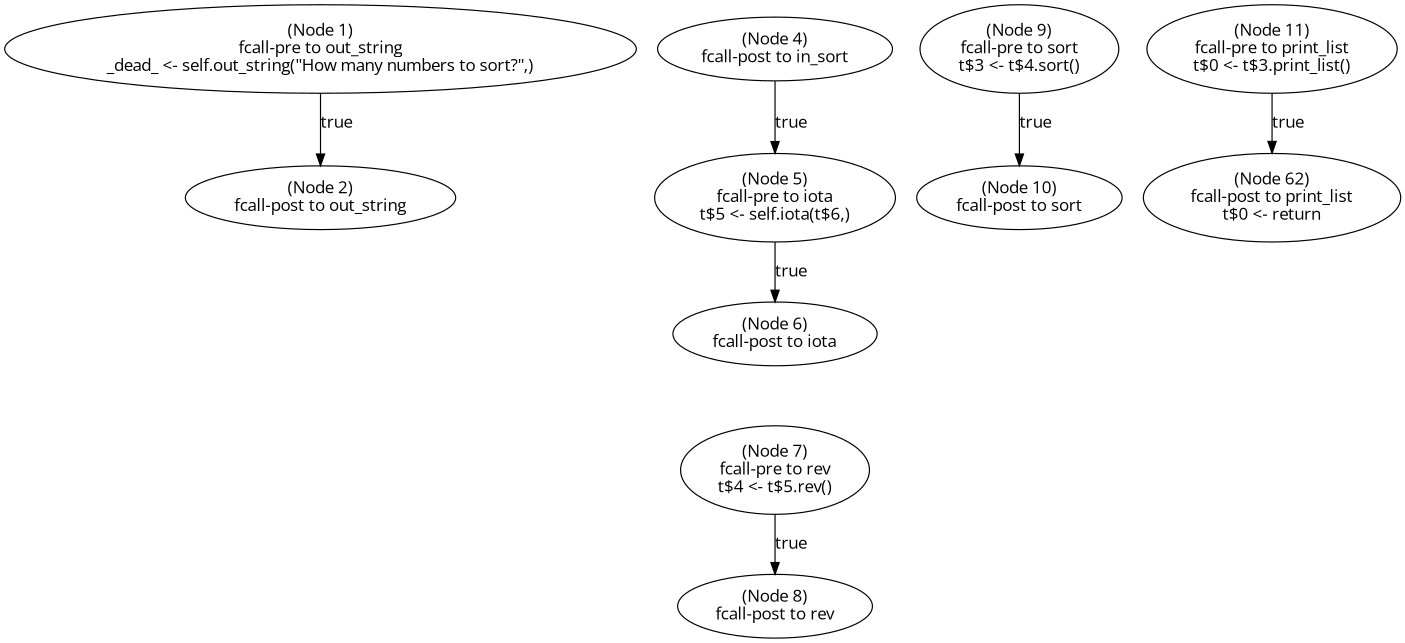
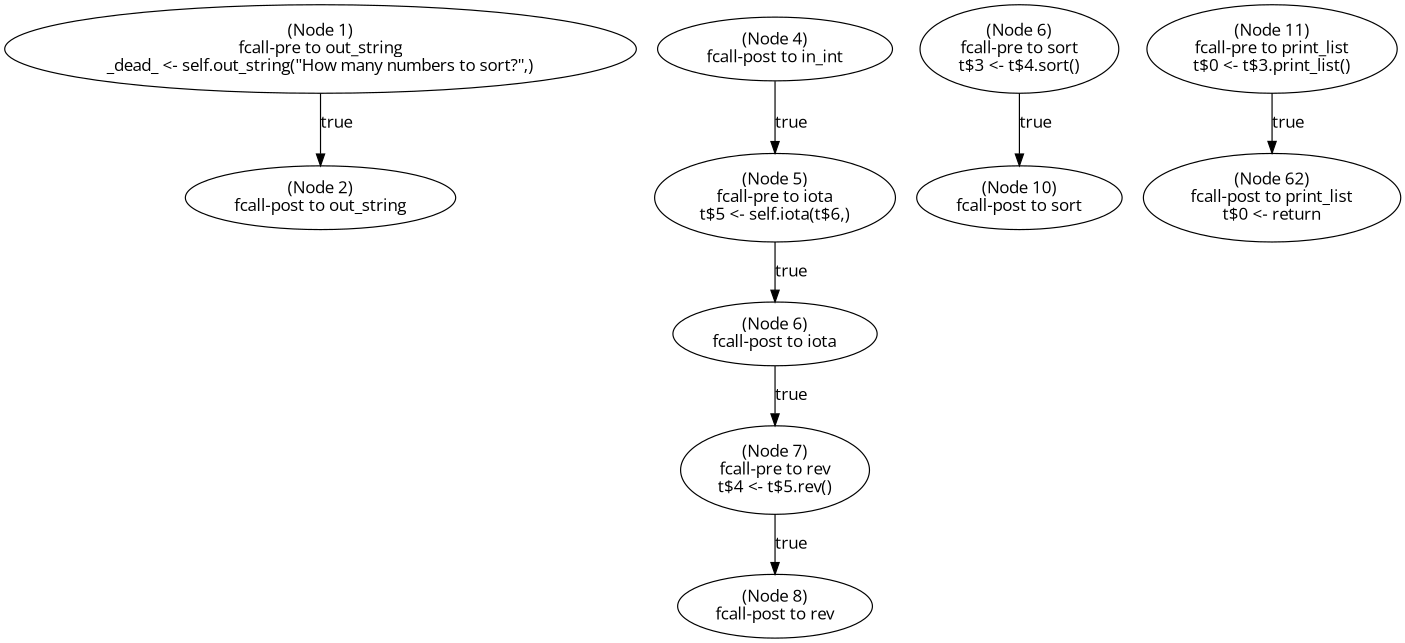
node "(Node 4) fcall-post to in_sort": label "(Node 4) fcall-post to in_sort" -> "(Node 4) fcall-post to in_int"
node "(Node 9) fcall-pre to sort t$3 <- t$4.sort()": label "(Node 9) fcall-pre to sort t$3 <- t$4.sort()" -> "(Node 6) fcall-pre to sort t$3 <- t$4.sort()"
edge "(Node 6) fcall-post to iota" -> "(Node 7) fcall-pre to rev t$4 <- t$5.rev()": added, label "true"
